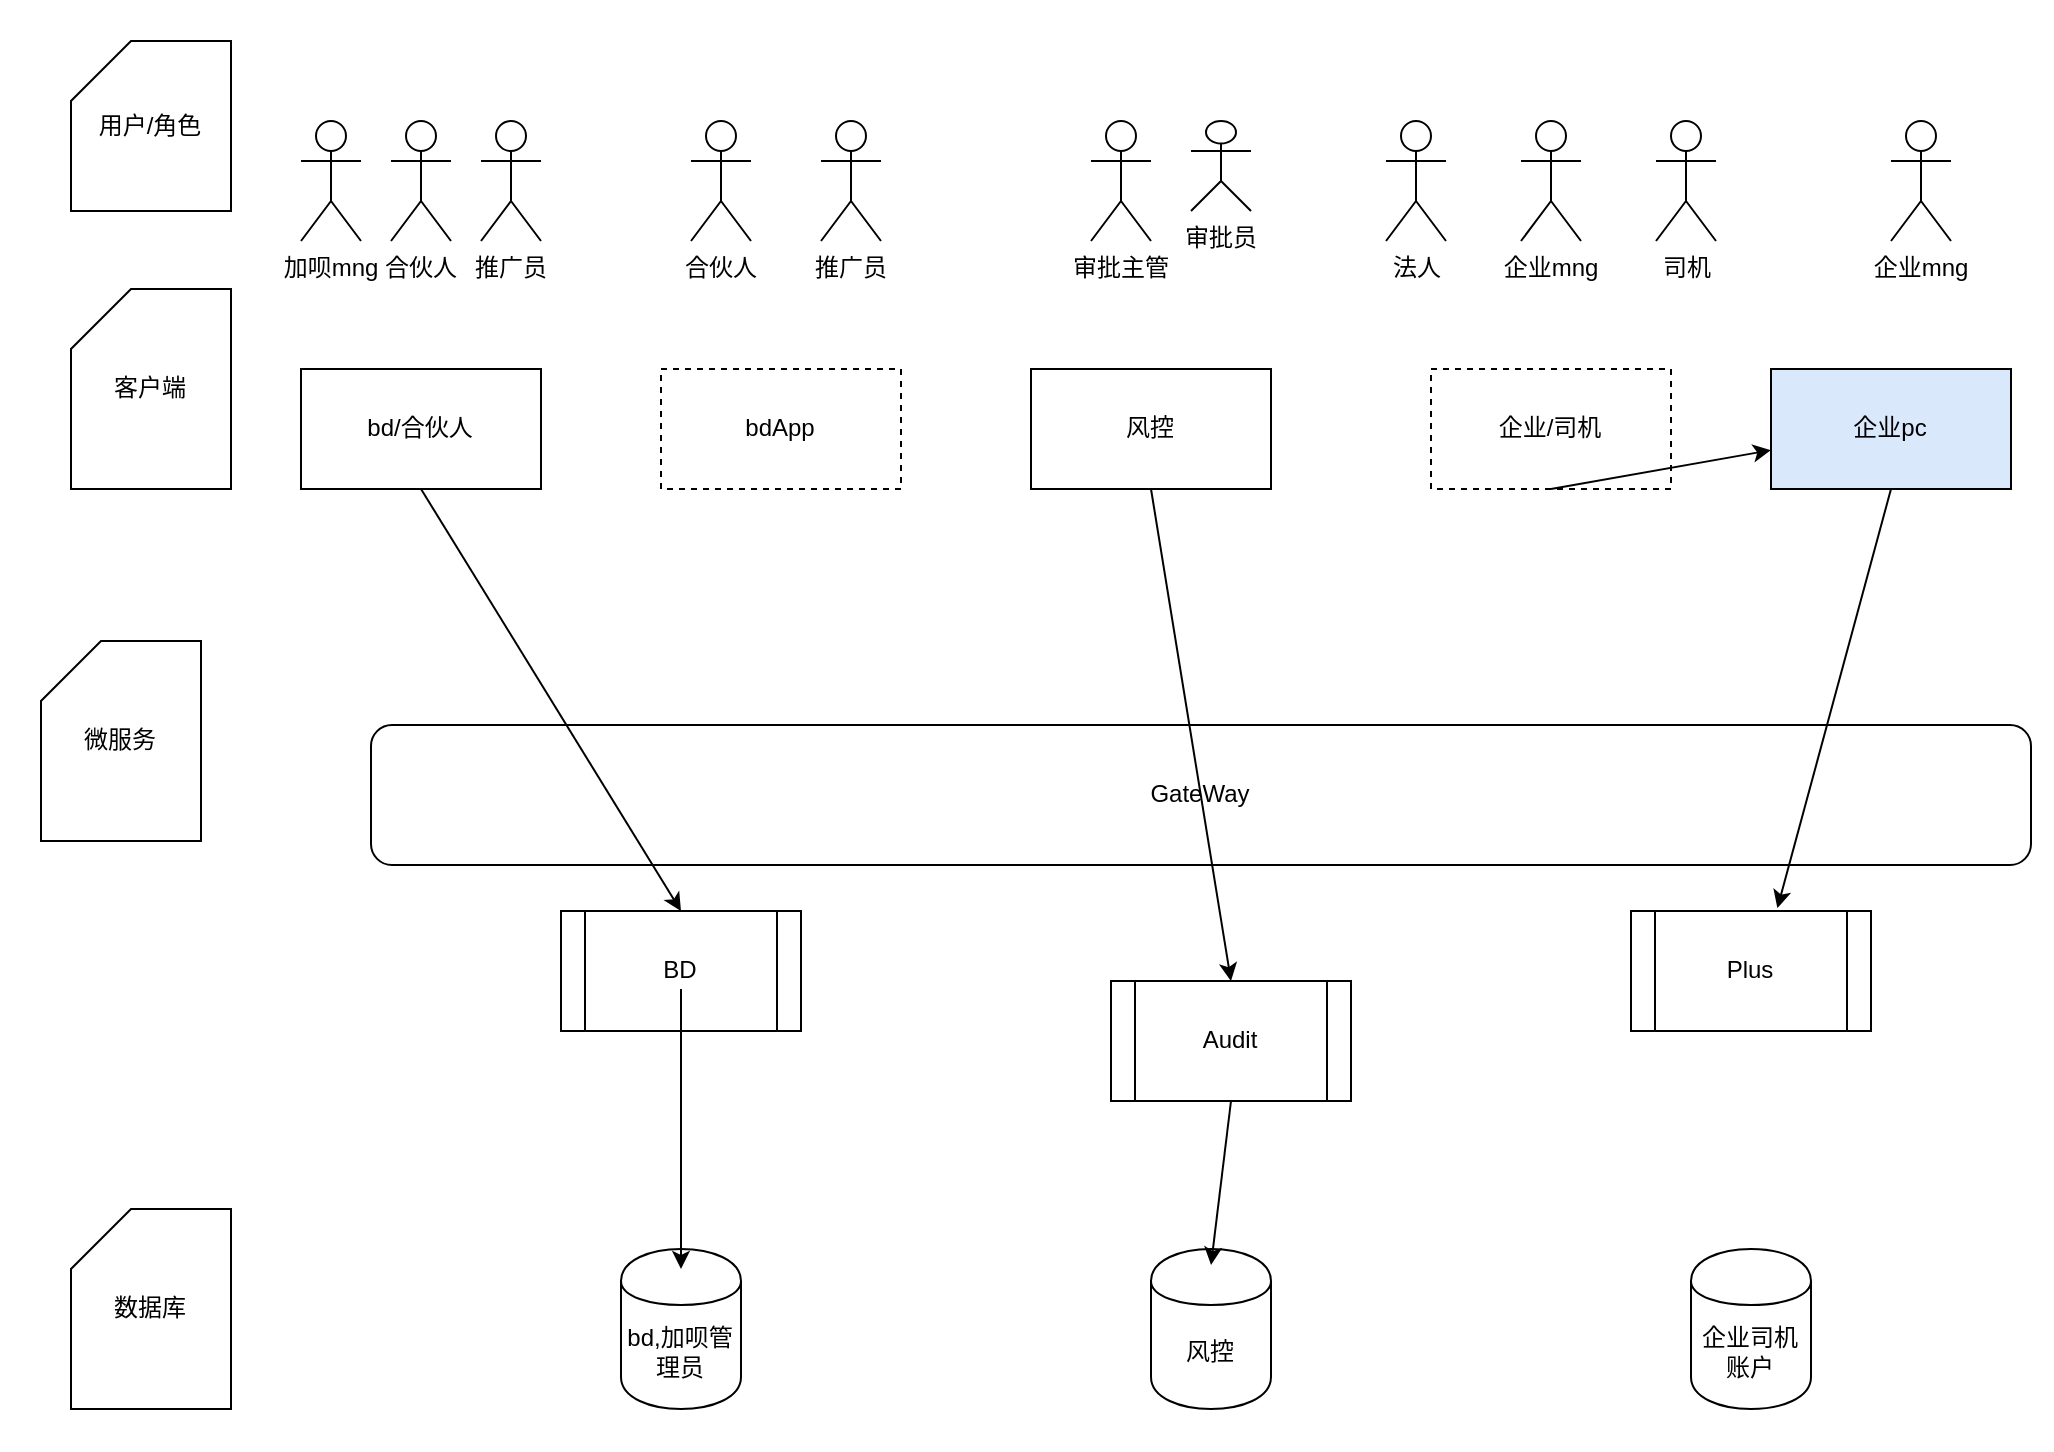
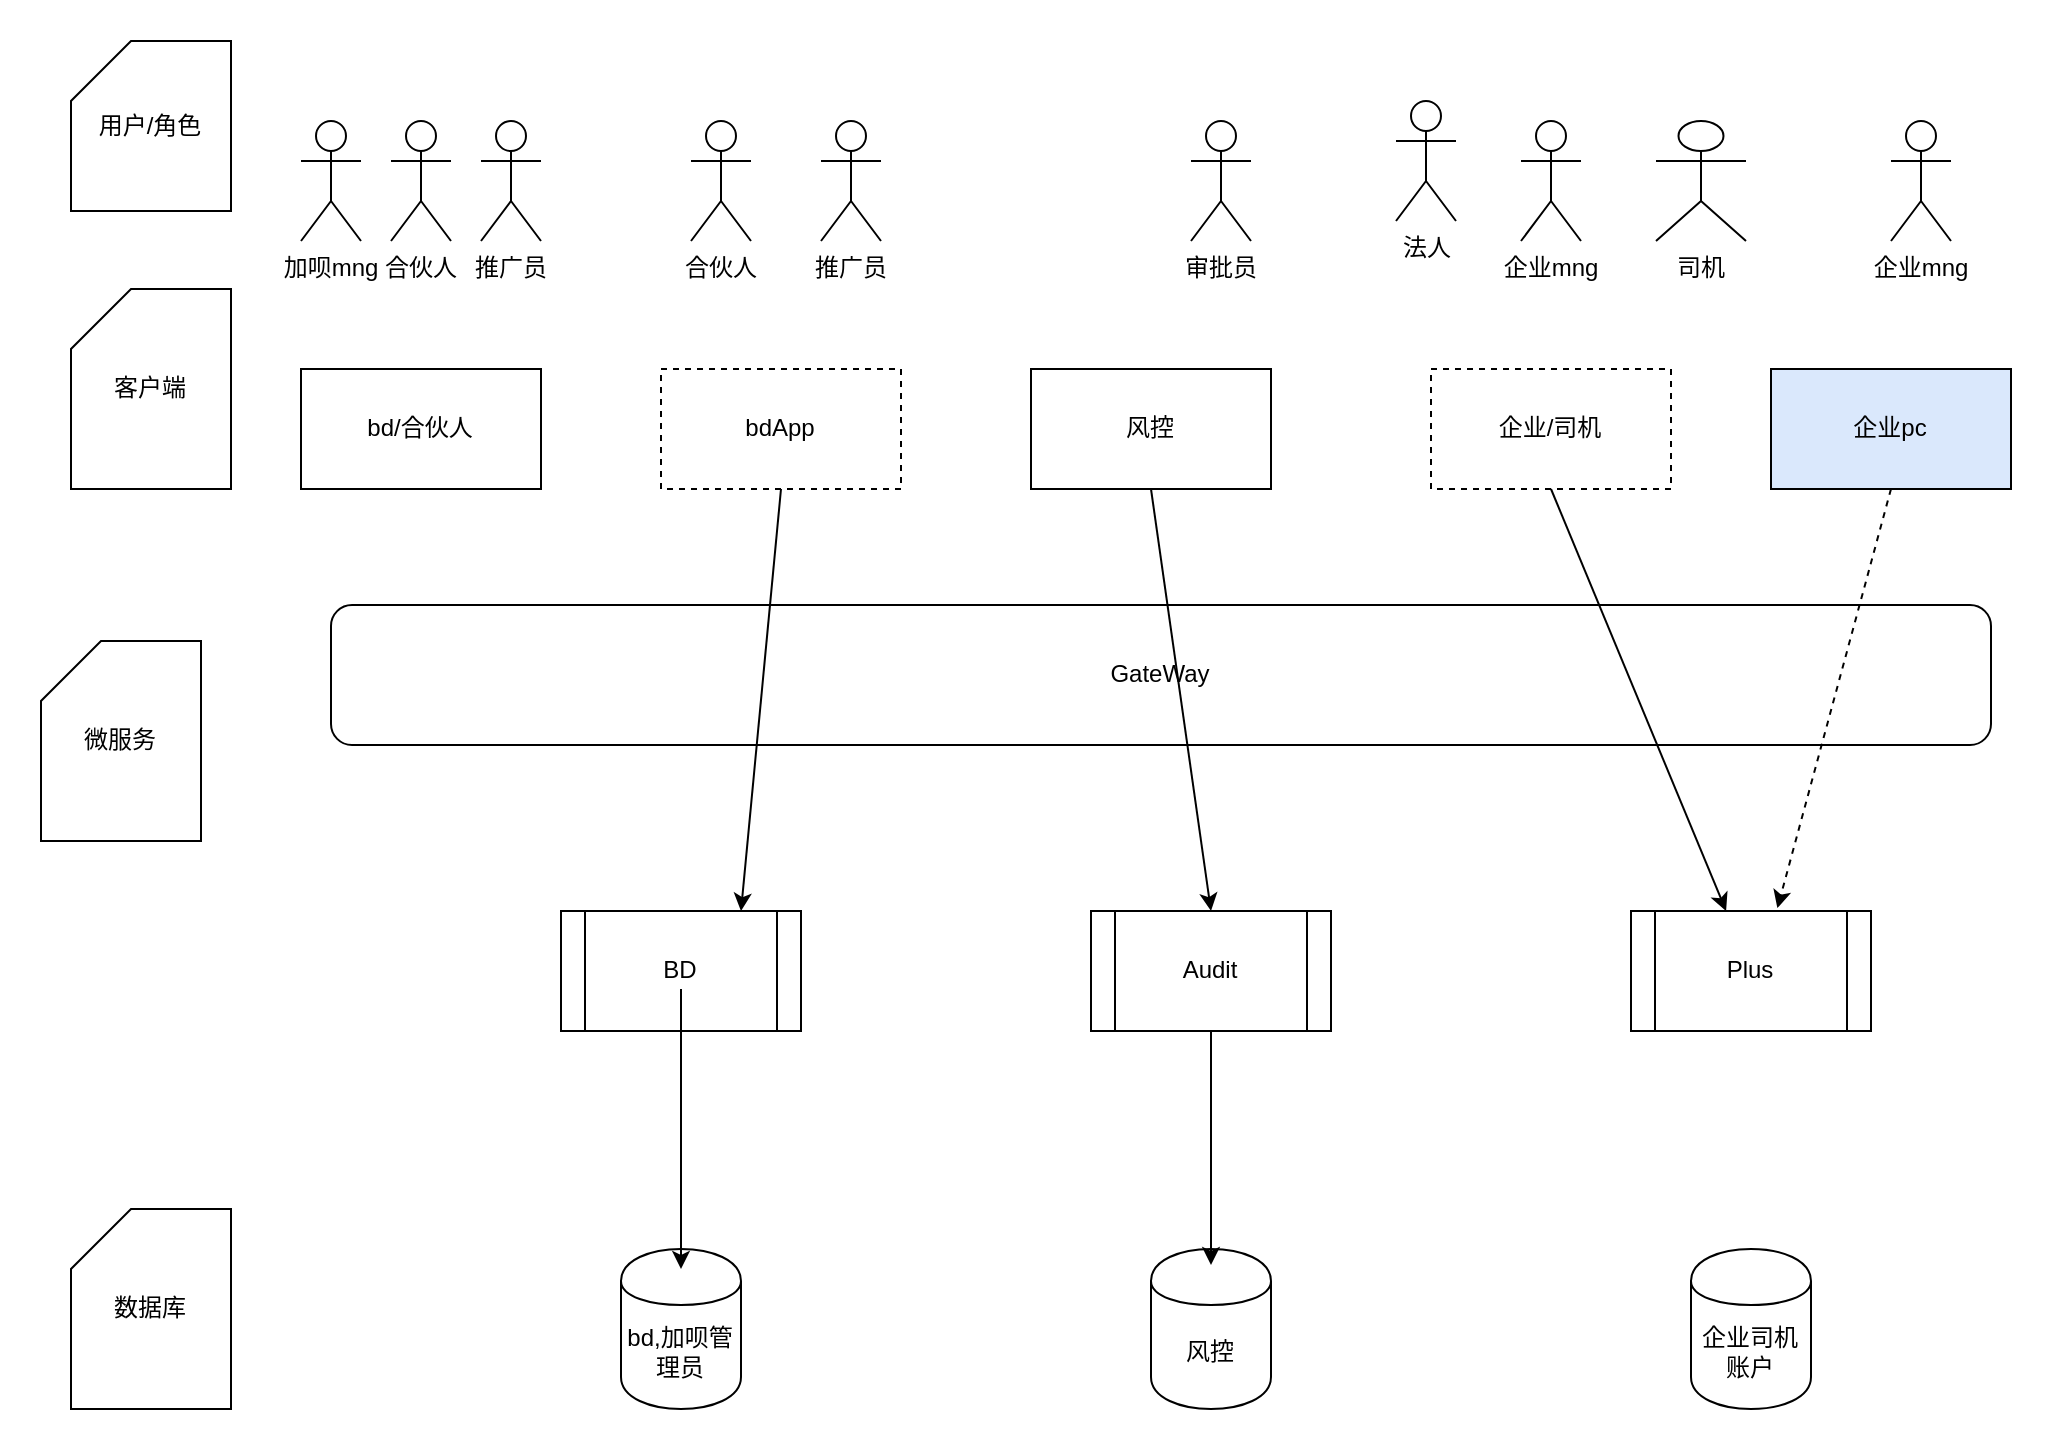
node "审批员": size 60x90 -> 60x120
node "审批主管": removed
node "法人": moved (1416, 181) -> (1426, 161)
node "司机": size 60x120 -> 90x120
edge "企业/司机" -> "企业pc": now "企业/司机" -> "Plus"
edge "bdApp" -> "BD": added
edge "企业pc" -> "Plus": style solid -> dashed
edge "bd/合伙人" -> "BD": removed
node "GateWay": moved (1201, 795) -> (1161, 675)
node "Audit": moved (1231, 1041) -> (1211, 971)
